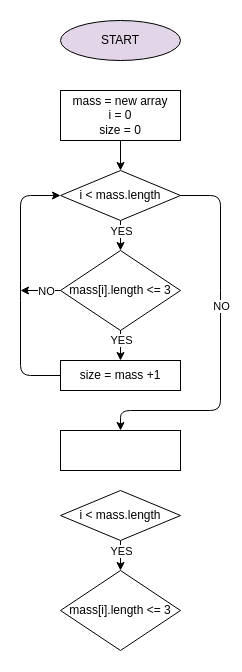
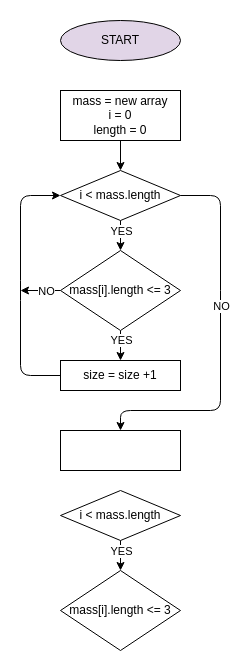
node "mass = new array i = 0 size = 0": label "mass = new array i = 0 size = 0" -> "mass = new array i = 0 length = 0"
node "size = mass +1": label "size = mass +1" -> "size = size +1"
